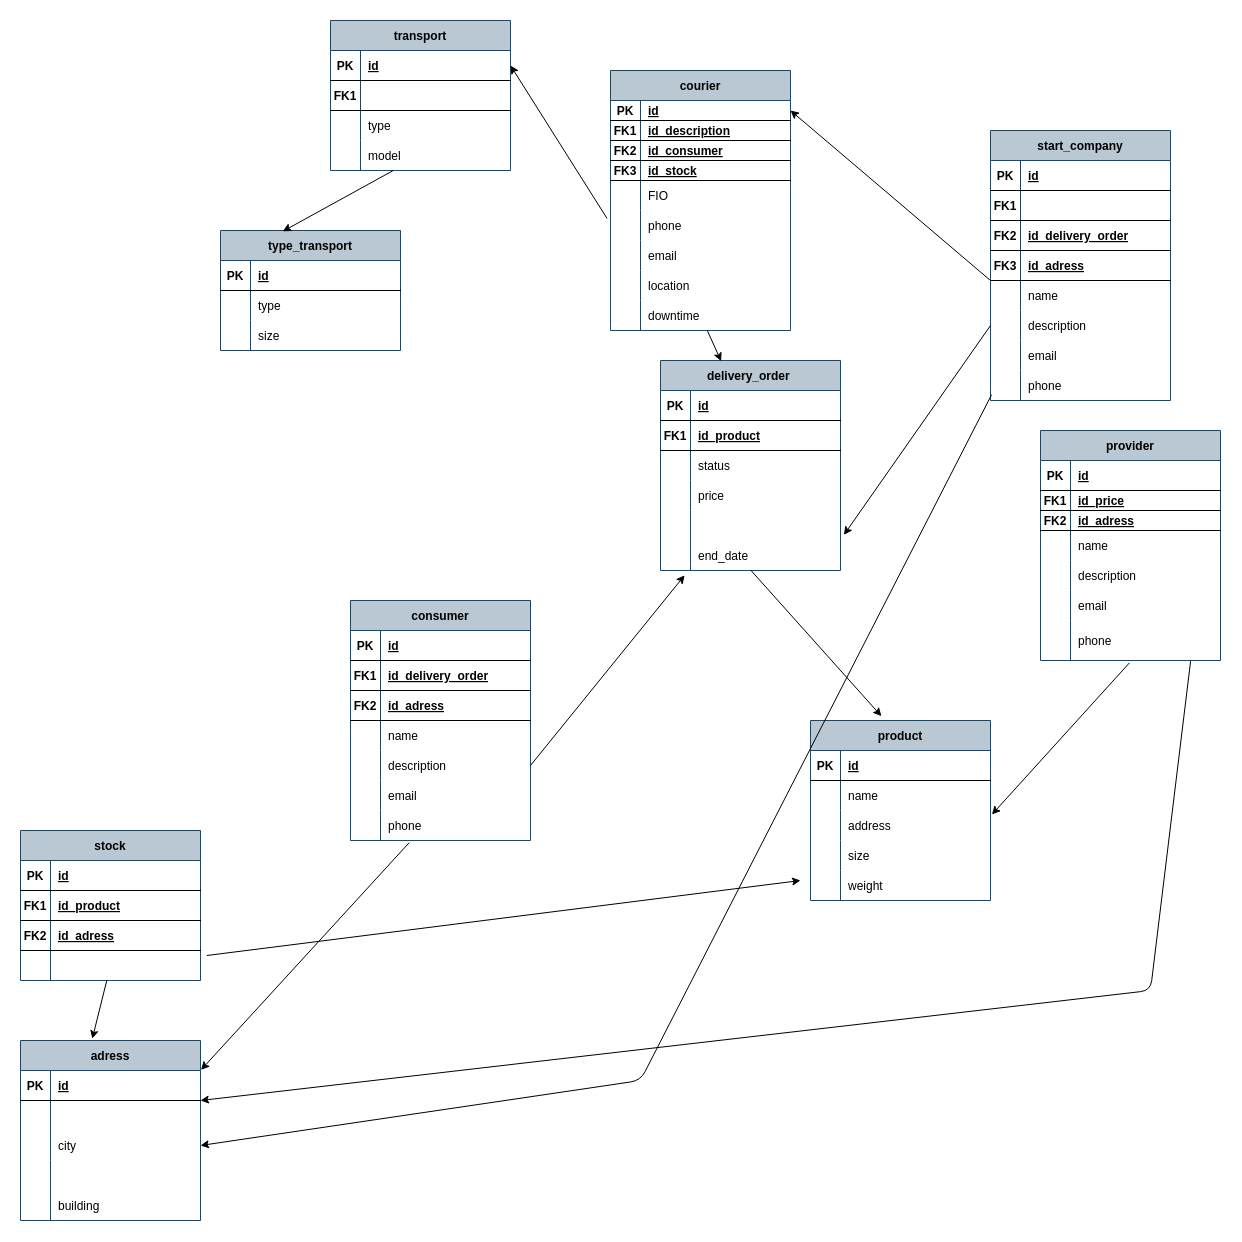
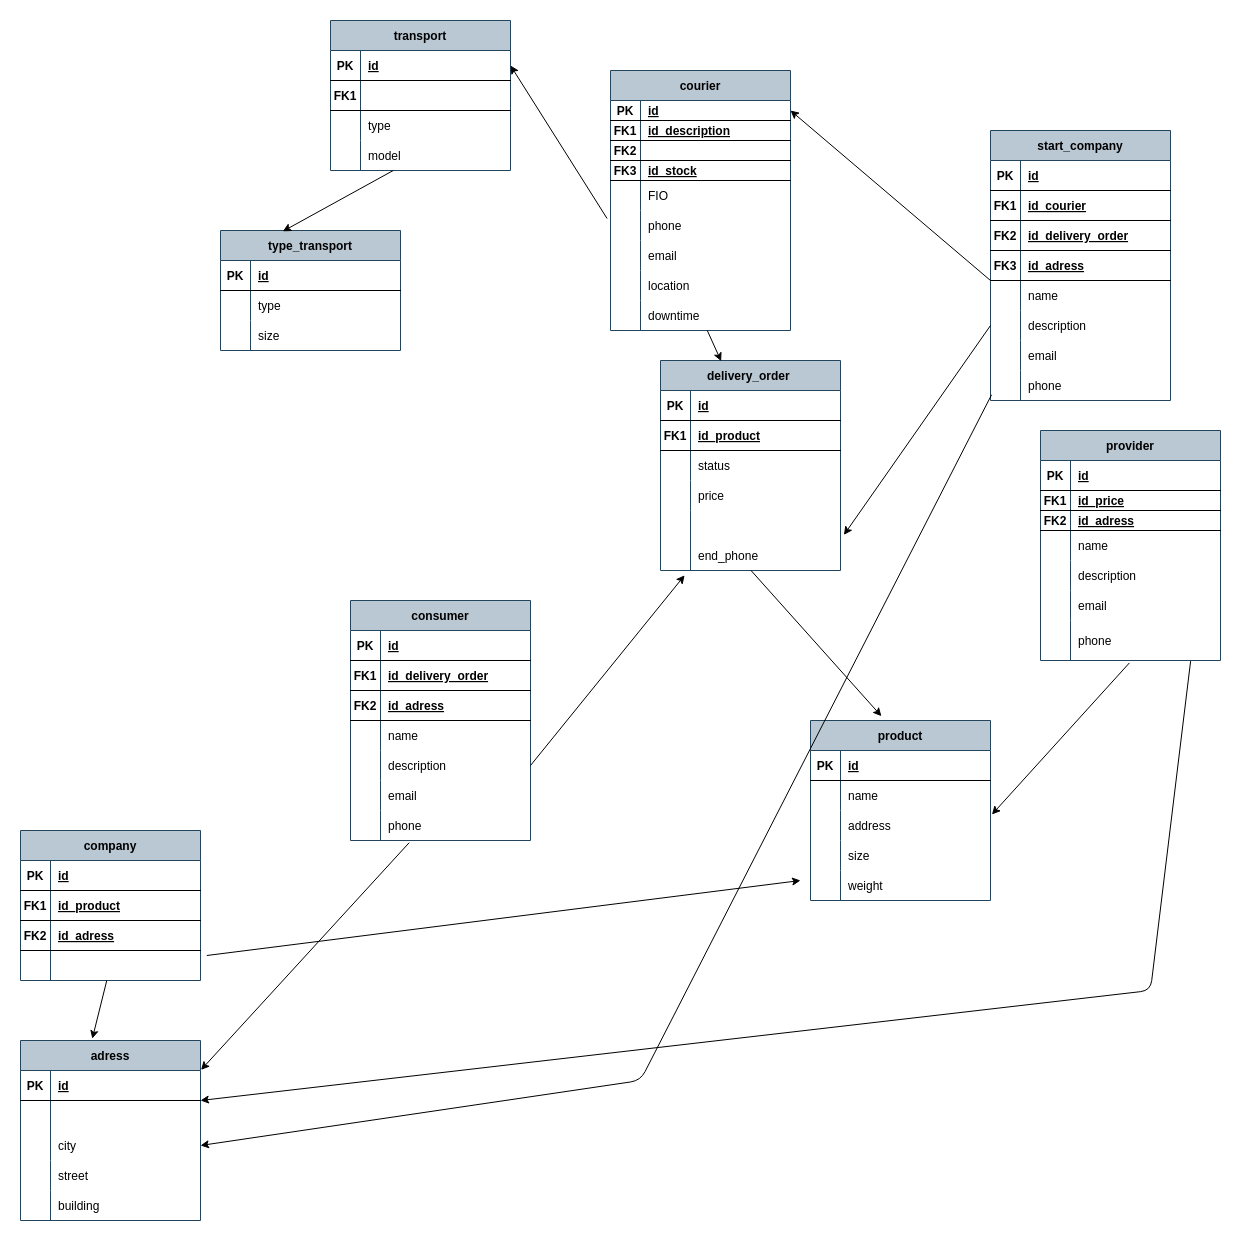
node "id_consumer": removed
node "id_courier": added
node "end_date": label "end_date" -> "end_phone"
node "stock": label "stock" -> "company"
node "street": added
